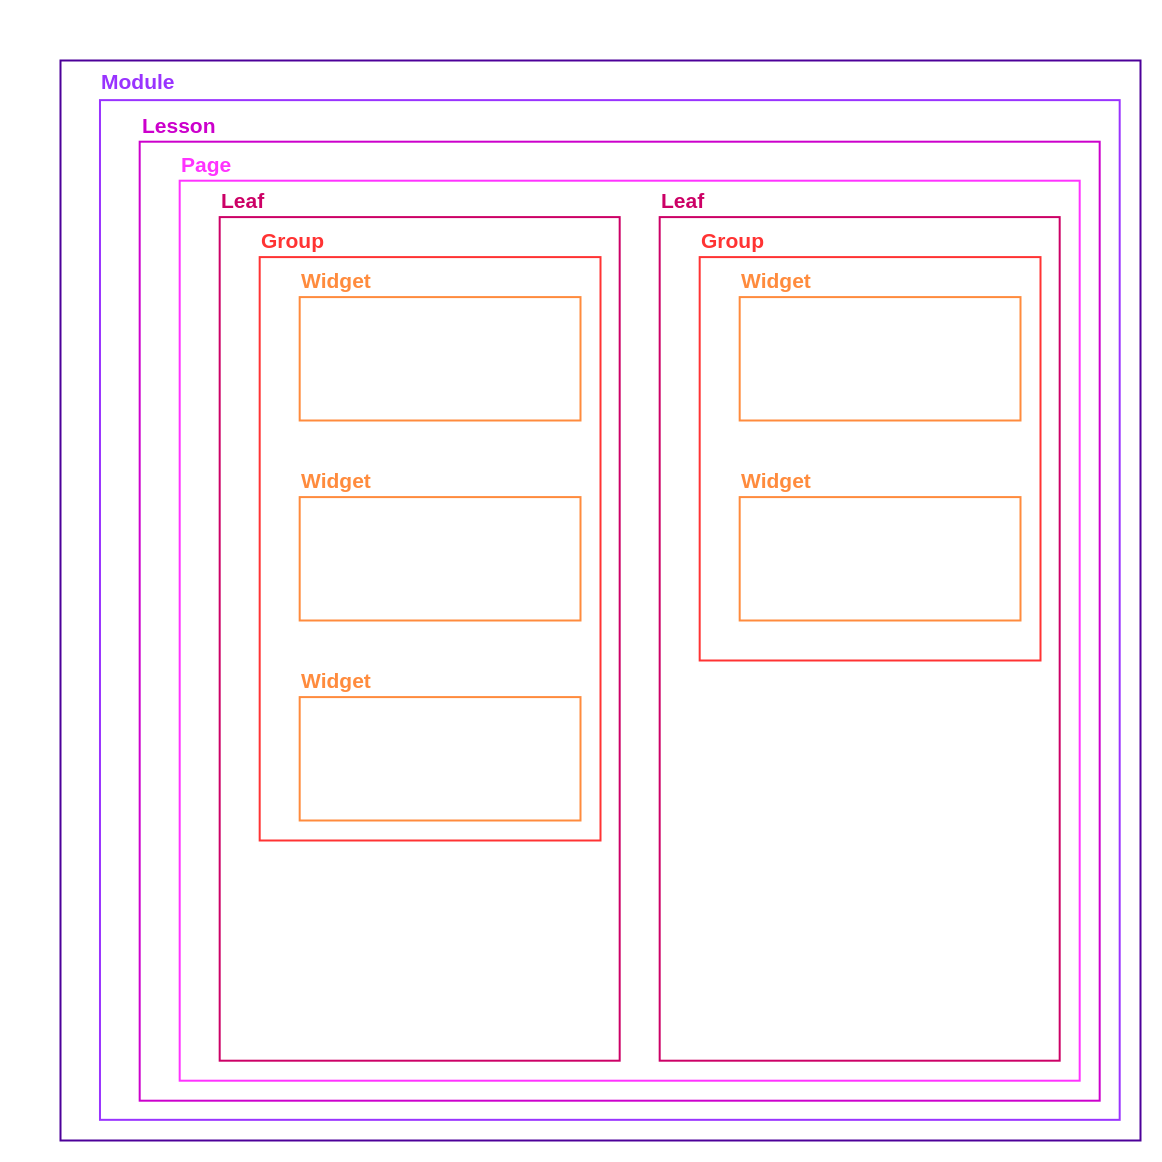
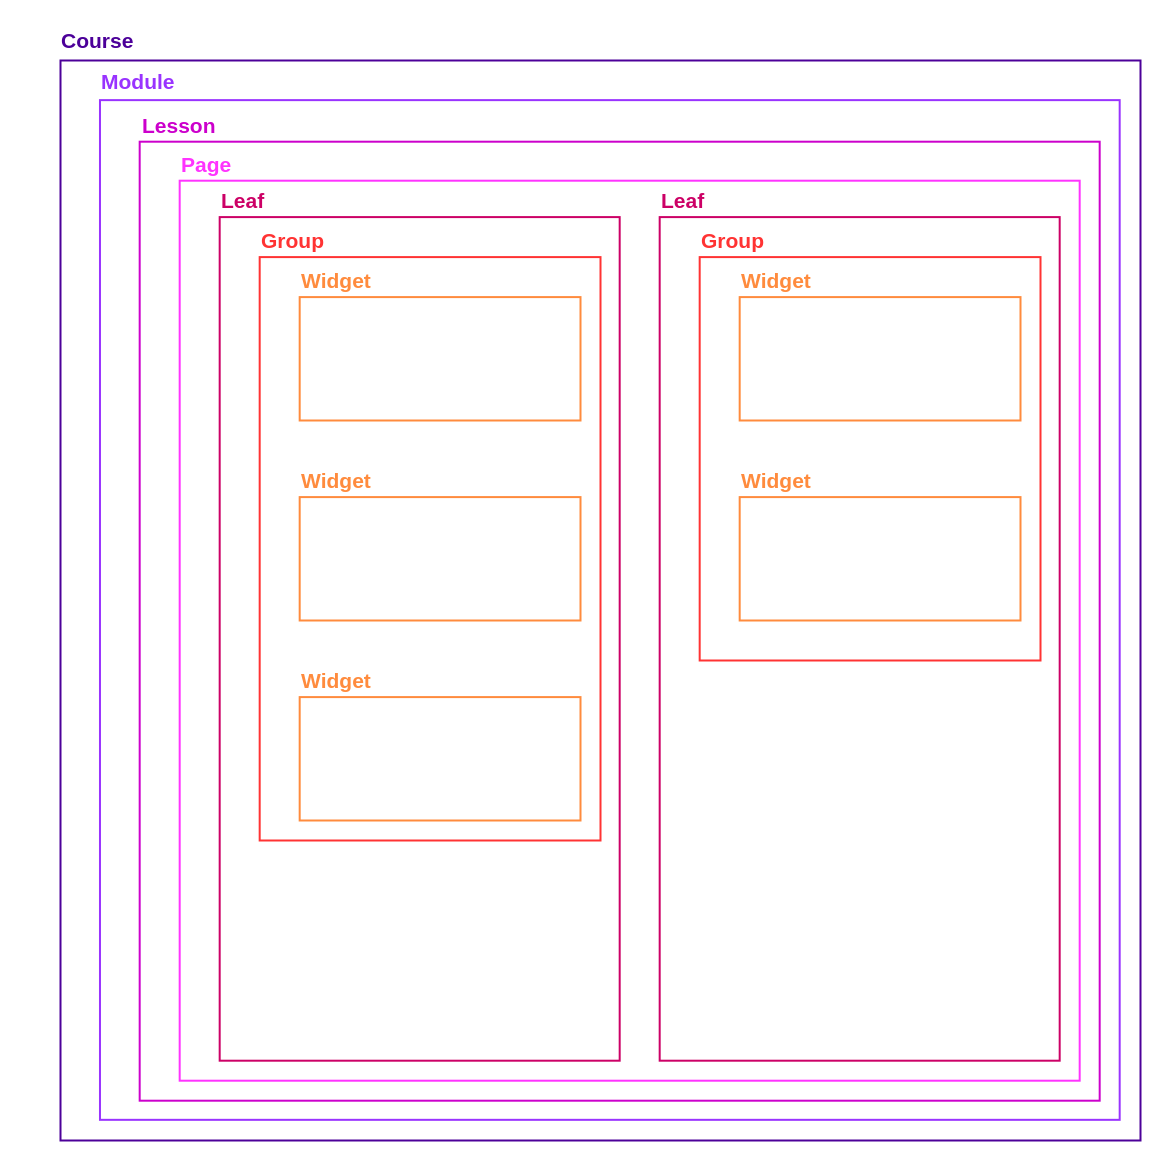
node "Course": added
